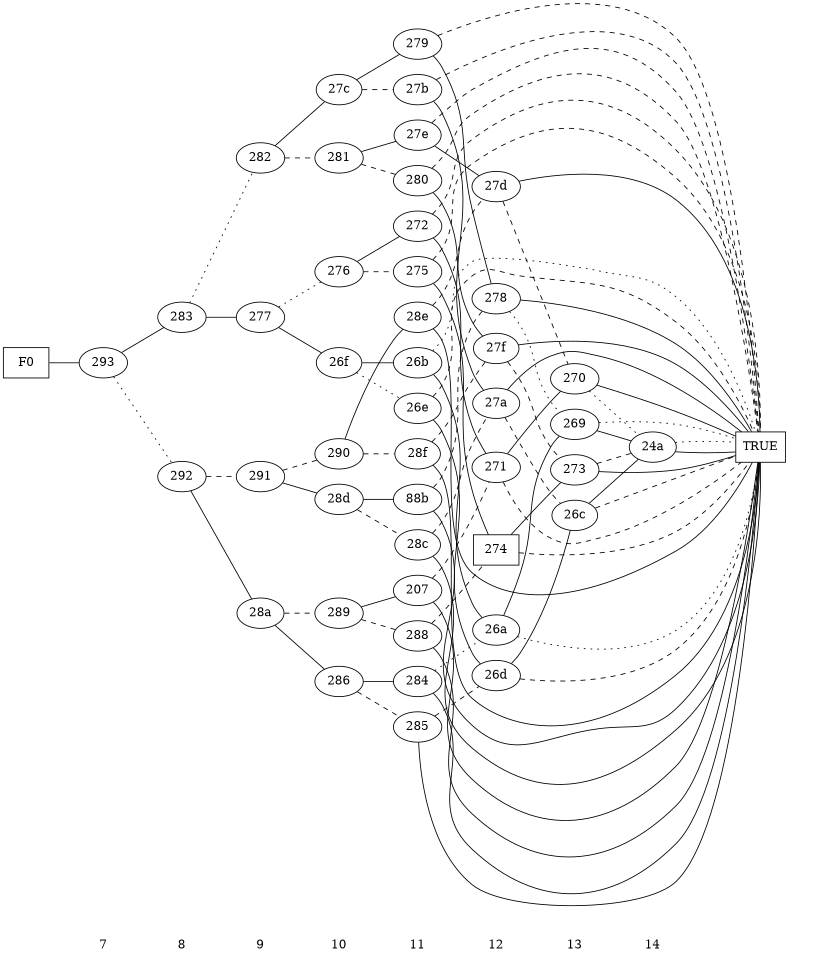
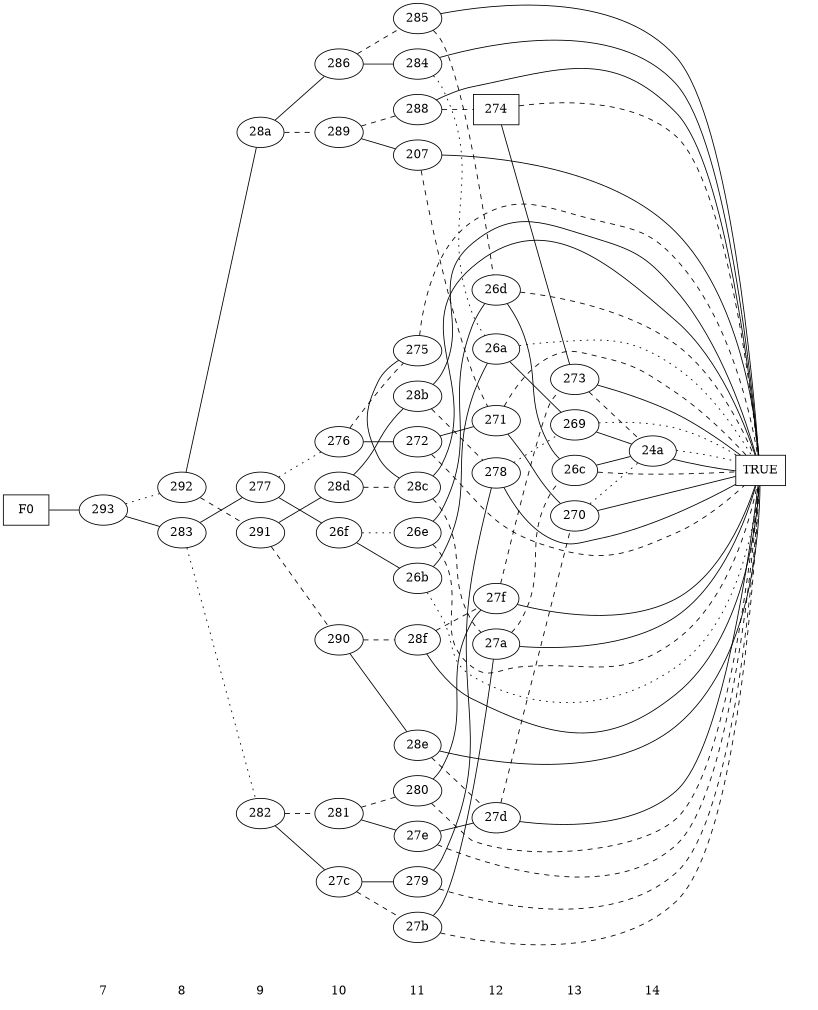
edge "275" -- "274": now "275" -- "28c"
node "88b": label "88b" -> "28b"
